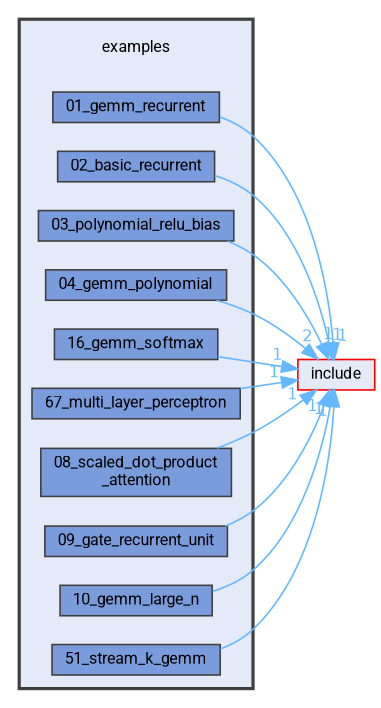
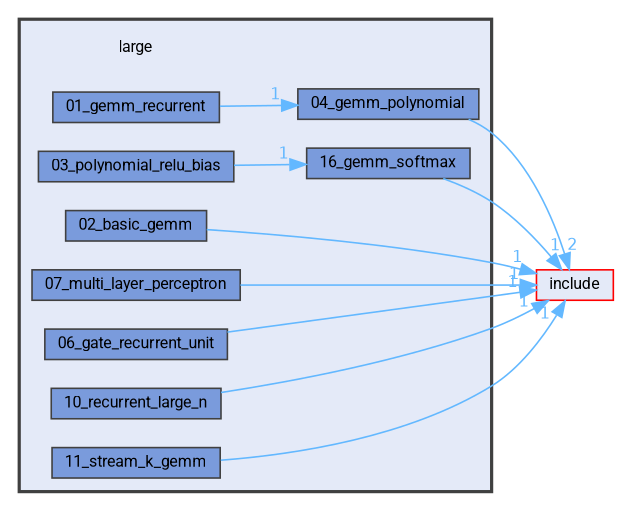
node "examples": label "examples" -> "large"
node "02_basic_recurrent": label "02_basic_recurrent" -> "02_basic_gemm"
edge "01_gemm_recurrent" -> "include": now "01_gemm_recurrent" -> "04_gemm_polynomial"
edge "03_polynomial_relu_bias" -> "include": now "03_polynomial_relu_bias" -> "16_gemm_softmax"
node "67_multi_layer_perceptron": label "67_multi_layer_perceptron" -> "07_multi_layer_perceptron"
node "08_scaled_dot_product _attention": removed
node "09_gate_recurrent_unit": label "09_gate_recurrent_unit" -> "06_gate_recurrent_unit"
node "10_gemm_large_n": label "10_gemm_large_n" -> "10_recurrent_large_n"
node "51_stream_k_gemm": label "51_stream_k_gemm" -> "11_stream_k_gemm"
